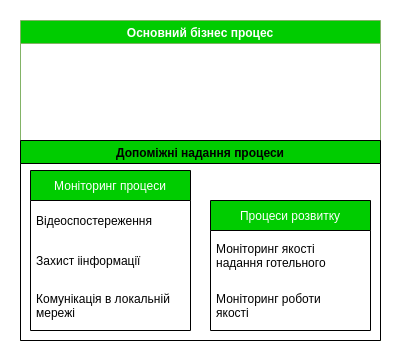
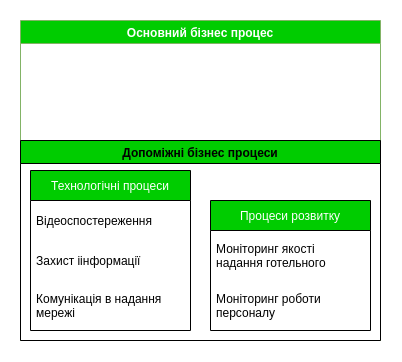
node "Допоміжні надання процеси": label "Допоміжні надання процеси" -> "Допоміжні бізнес процеси"
node "Моніторинг процеси": label "Моніторинг процеси" -> "Технологічні процеси"
node "Комунікація в локальній мережі": label "Комунікація в локальній мережі" -> "Комунікація в надання мережі"
node "Моніторинг роботи якості": label "Моніторинг роботи якості" -> "Моніторинг роботи персоналу"
